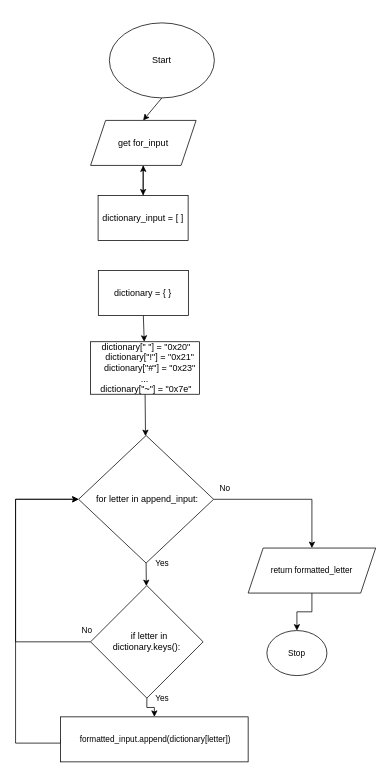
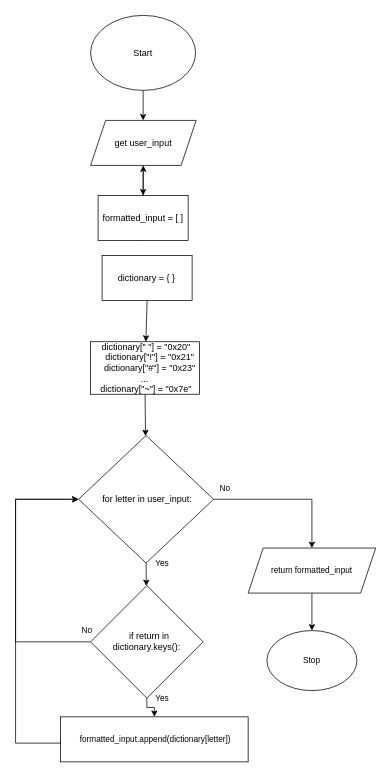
node "Start": moved (162, 60) -> (143, 53)
node "get for_input": label "get for_input" -> "get user_input"
node "dictionary_input = [ ]": label "dictionary_input = [ ]" -> "formatted_input = [ ]"
node "dictionary = { }": moved (143, 293) -> (147, 278)
node "for letter in append_input:": label "for letter in append_input:" -> "for letter in user_input:"
node "return formatted_letter": label "return formatted_letter" -> "return formatted_input"
node "if letter in dictionary.keys():": label "if letter in dictionary.keys():" -> "if return in dictionary.keys():"
node "Stop": size 60x45 -> 90x60
